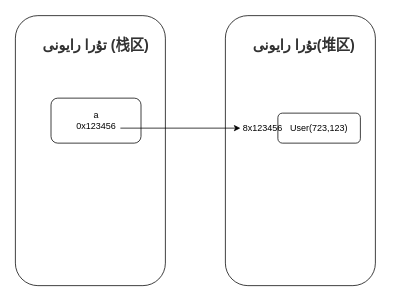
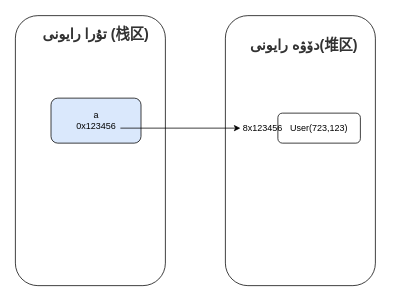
node "تۇرا رايونى (栈区)": moved (96, 45) -> (96, 34)
node "تۇرا رايونى(堆区)": label "تۇرا رايونى(堆区)" -> "دۆۋە رايونى(堆区)"
node "a 0x123456": fillcolor #ffffff -> #dae8fc
